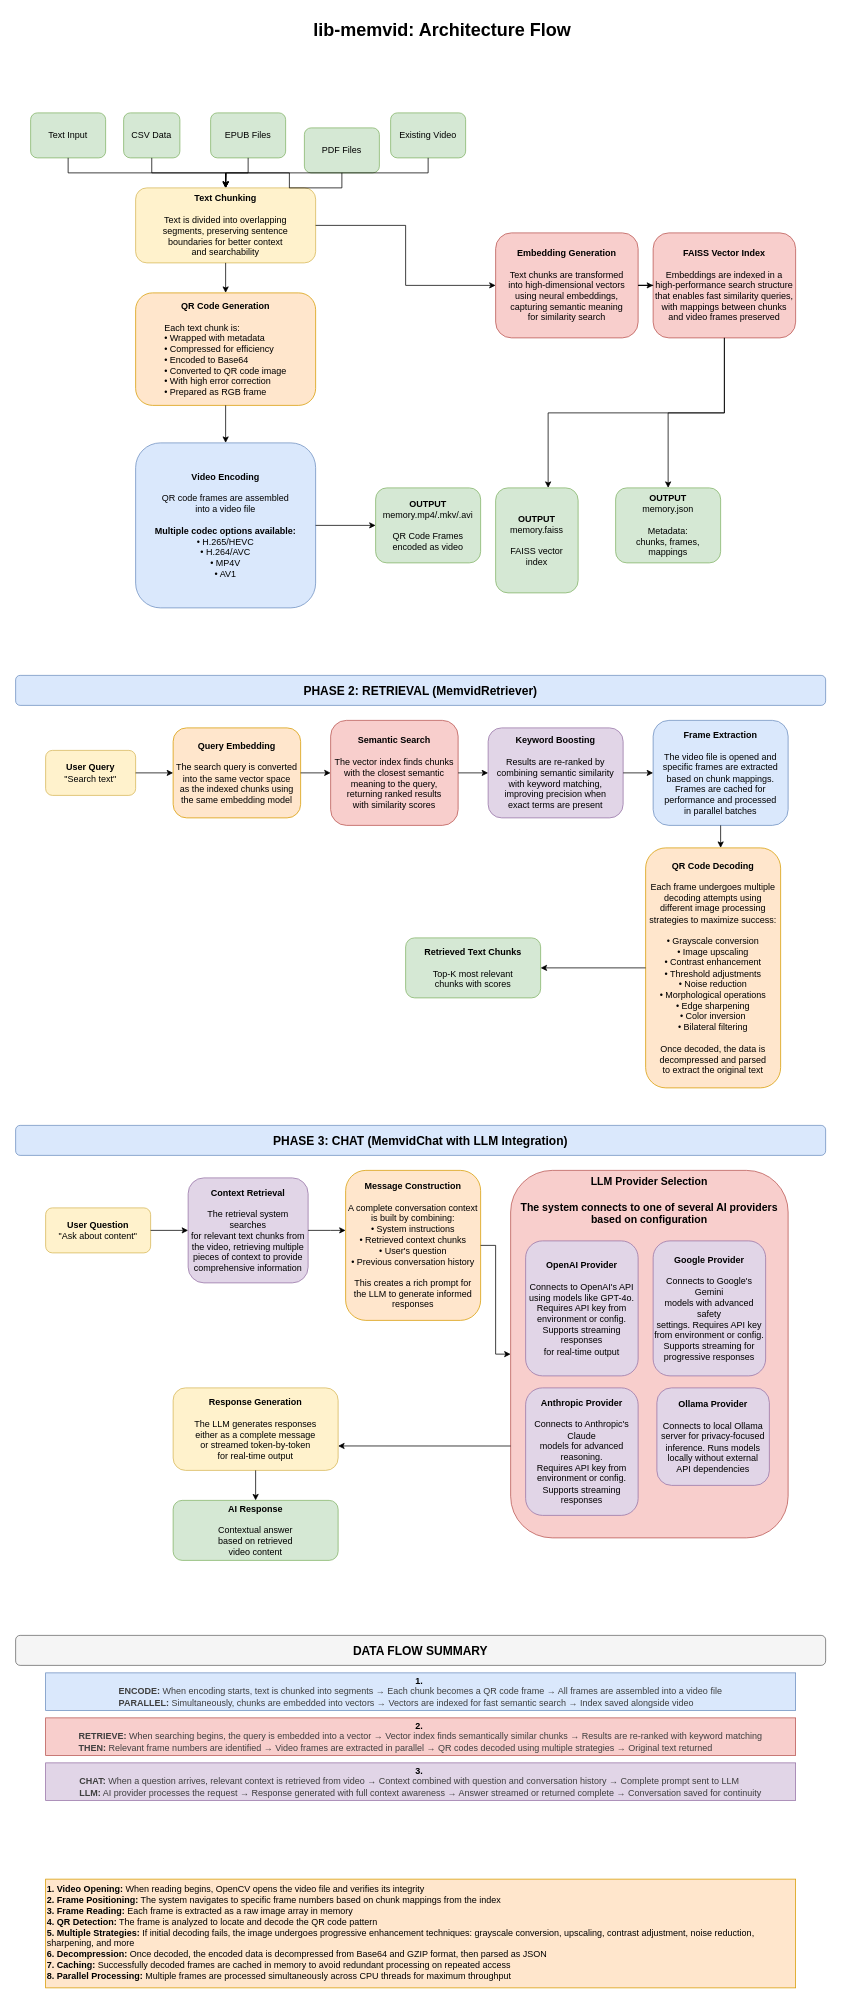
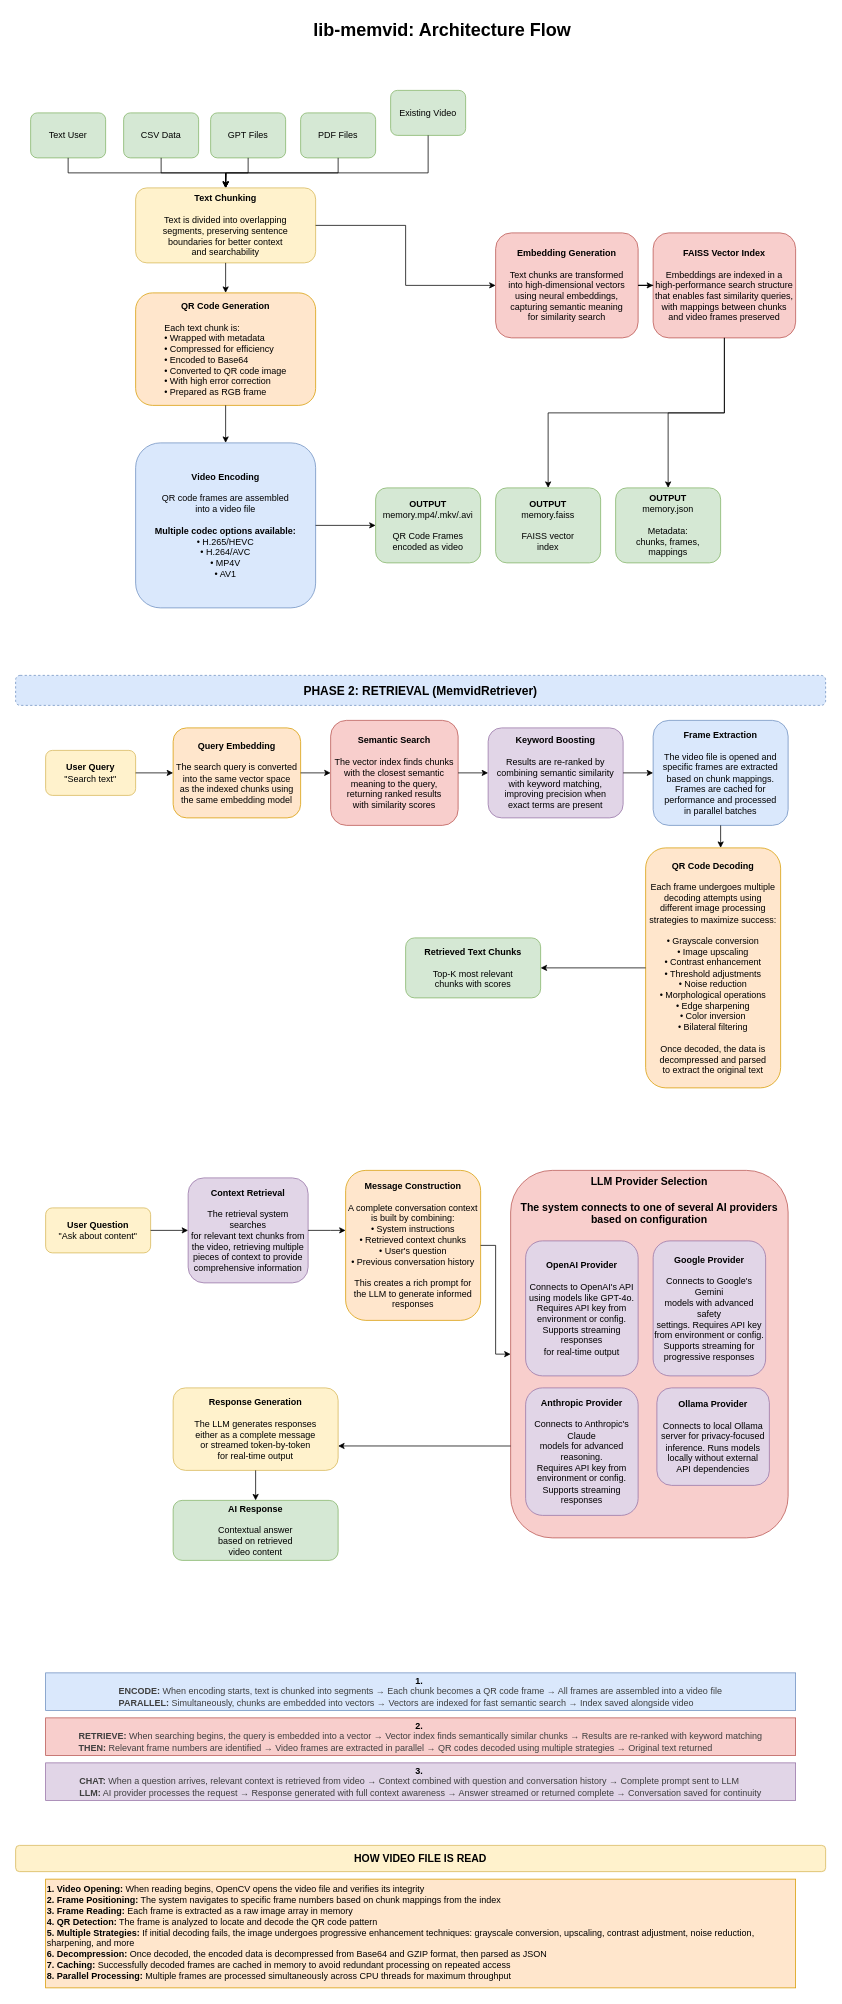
node "Text Input": label "Text Input" -> "Text User"
node "CSV Data": size 56x45 -> 75x45
node "EPUB Files": label "EPUB Files" -> "GPT Files"
node "Existing Video": moved (428, 135) -> (428, 113)
node "PDF Files": moved (342, 150) -> (338, 135)
node "OUTPUT memory.faiss FAISS vector index": size 83x105 -> 105x75
node "PHASE 2: RETRIEVAL (MemvidRetriever)": style solid -> dashed
node "PHASE 3: CHAT (MemvidChat with LLM Integration)": removed
node "DATA FLOW SUMMARY": removed
node "HOW VIDEO FILE IS READ": added
